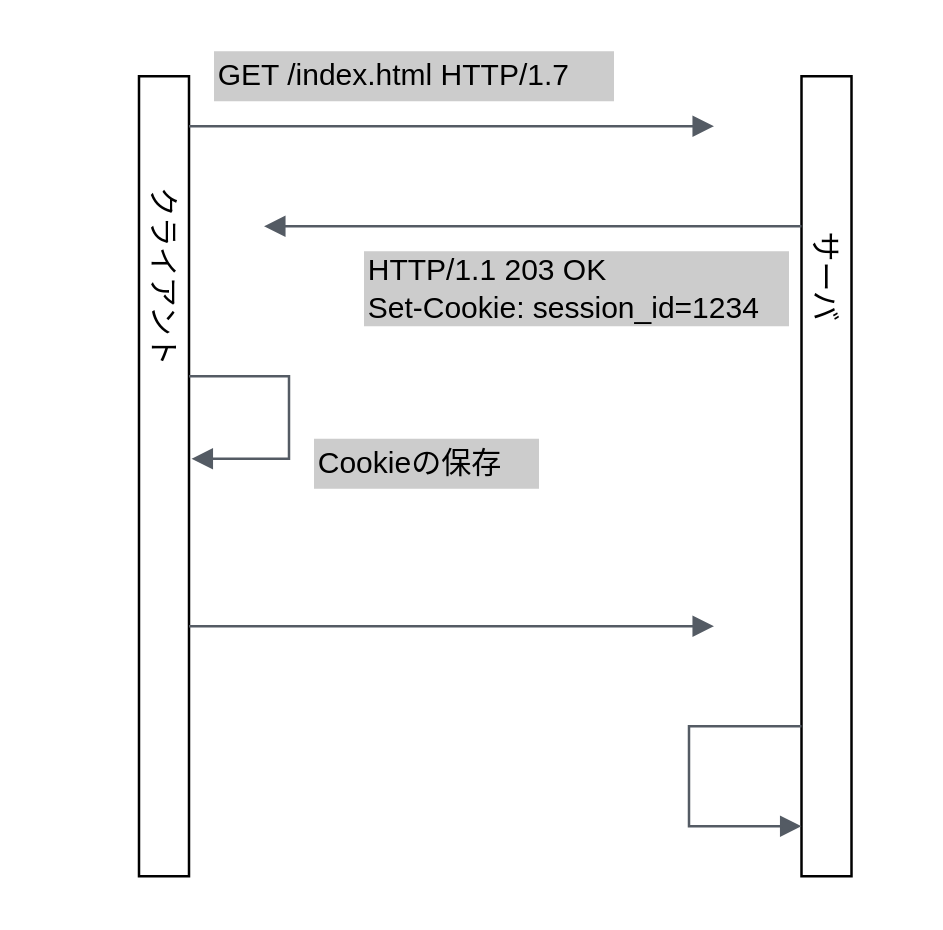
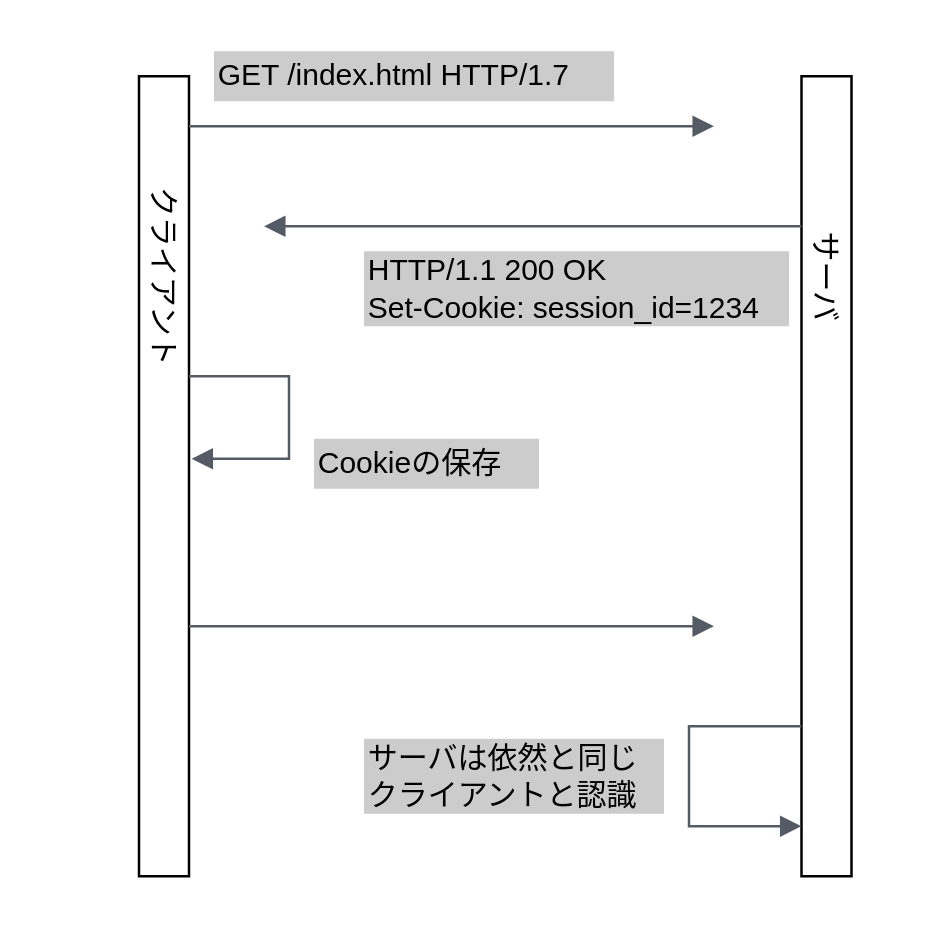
node "HTTP/1.1 203 OK Set-Cookie: session_id=1234": label "HTTP/1.1 203 OK Set-Cookie: session_id=1234" -> "HTTP/1.1 200 OK Set-Cookie: session_id=1234"
node "サーバは依然と同じ クライアントと認識": added
